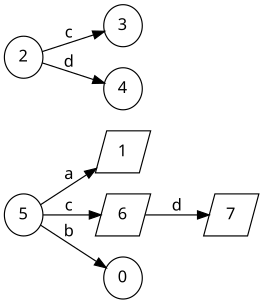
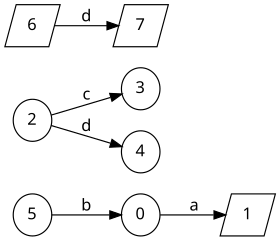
edge "5" -> "1": now "0" -> "1"
edge "5" -> "6": removed, label "c"
